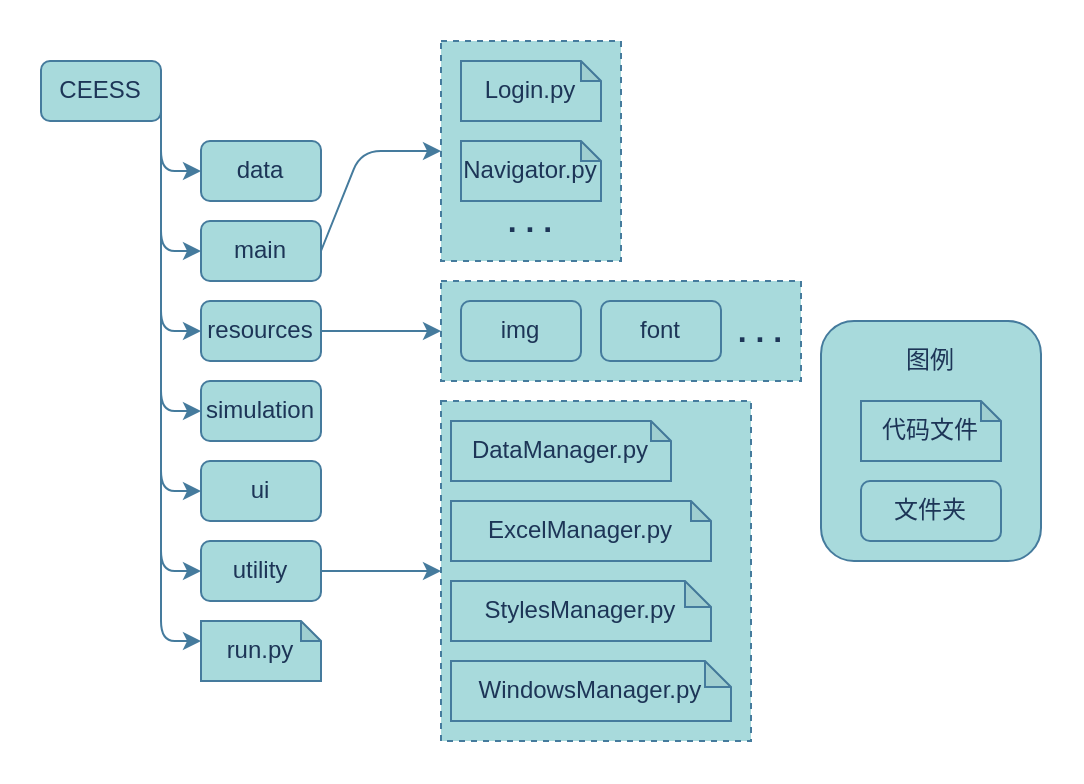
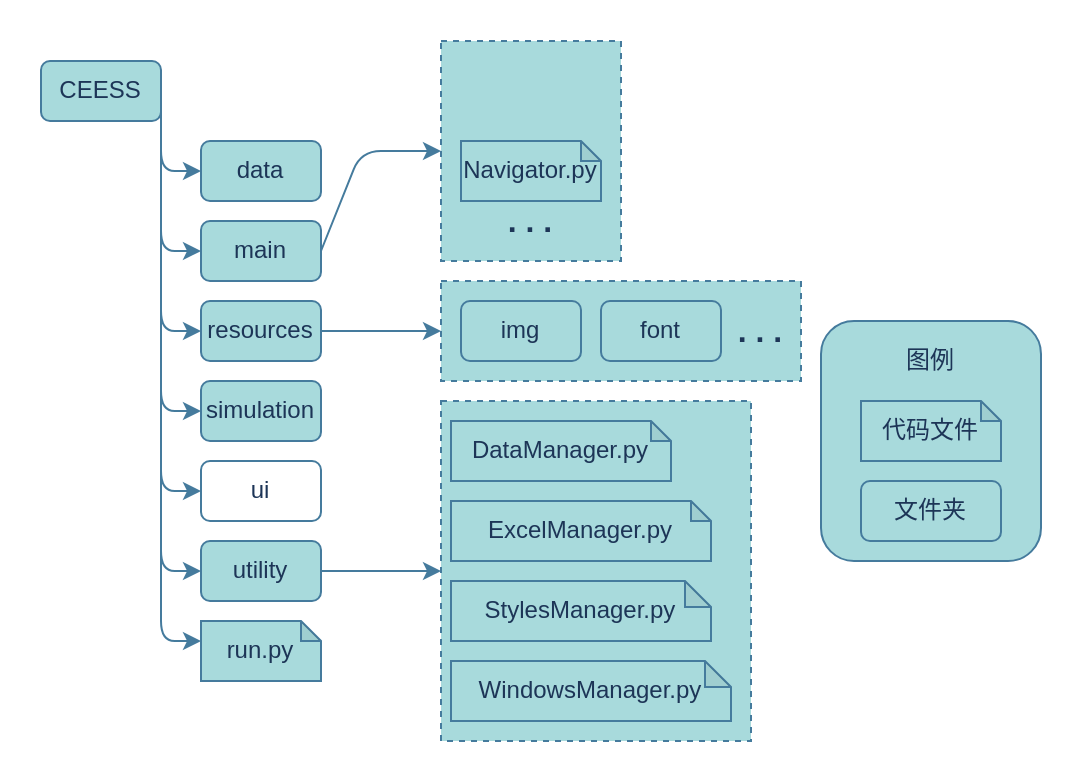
node "Login.py": removed
node "ui": fillcolor #a8dadc -> #ffffff
